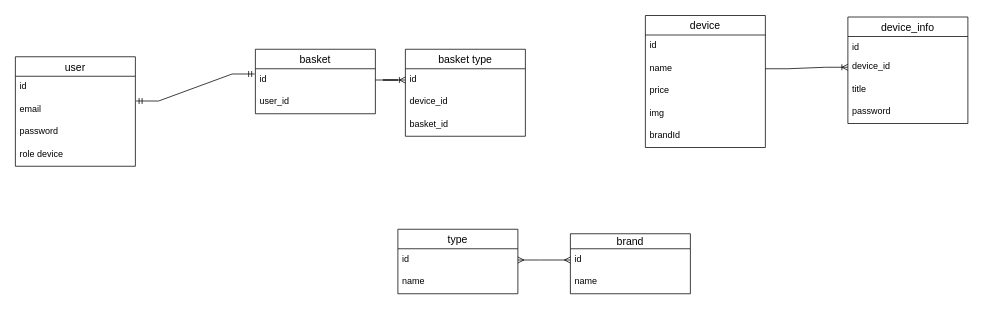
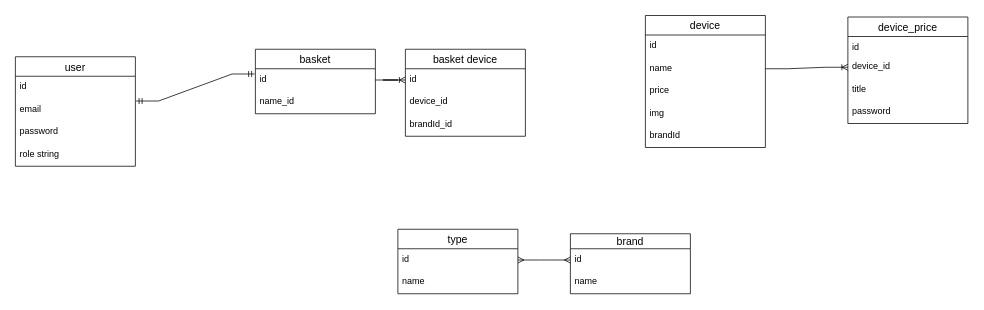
node "device_info": label "device_info" -> "device_price"
node "basket type": label "basket type" -> "basket device"
node "user_id": label "user_id" -> "name_id"
node "basket_id": label "basket_id" -> "brandId_id"
node "role device": label "role device" -> "role string"
